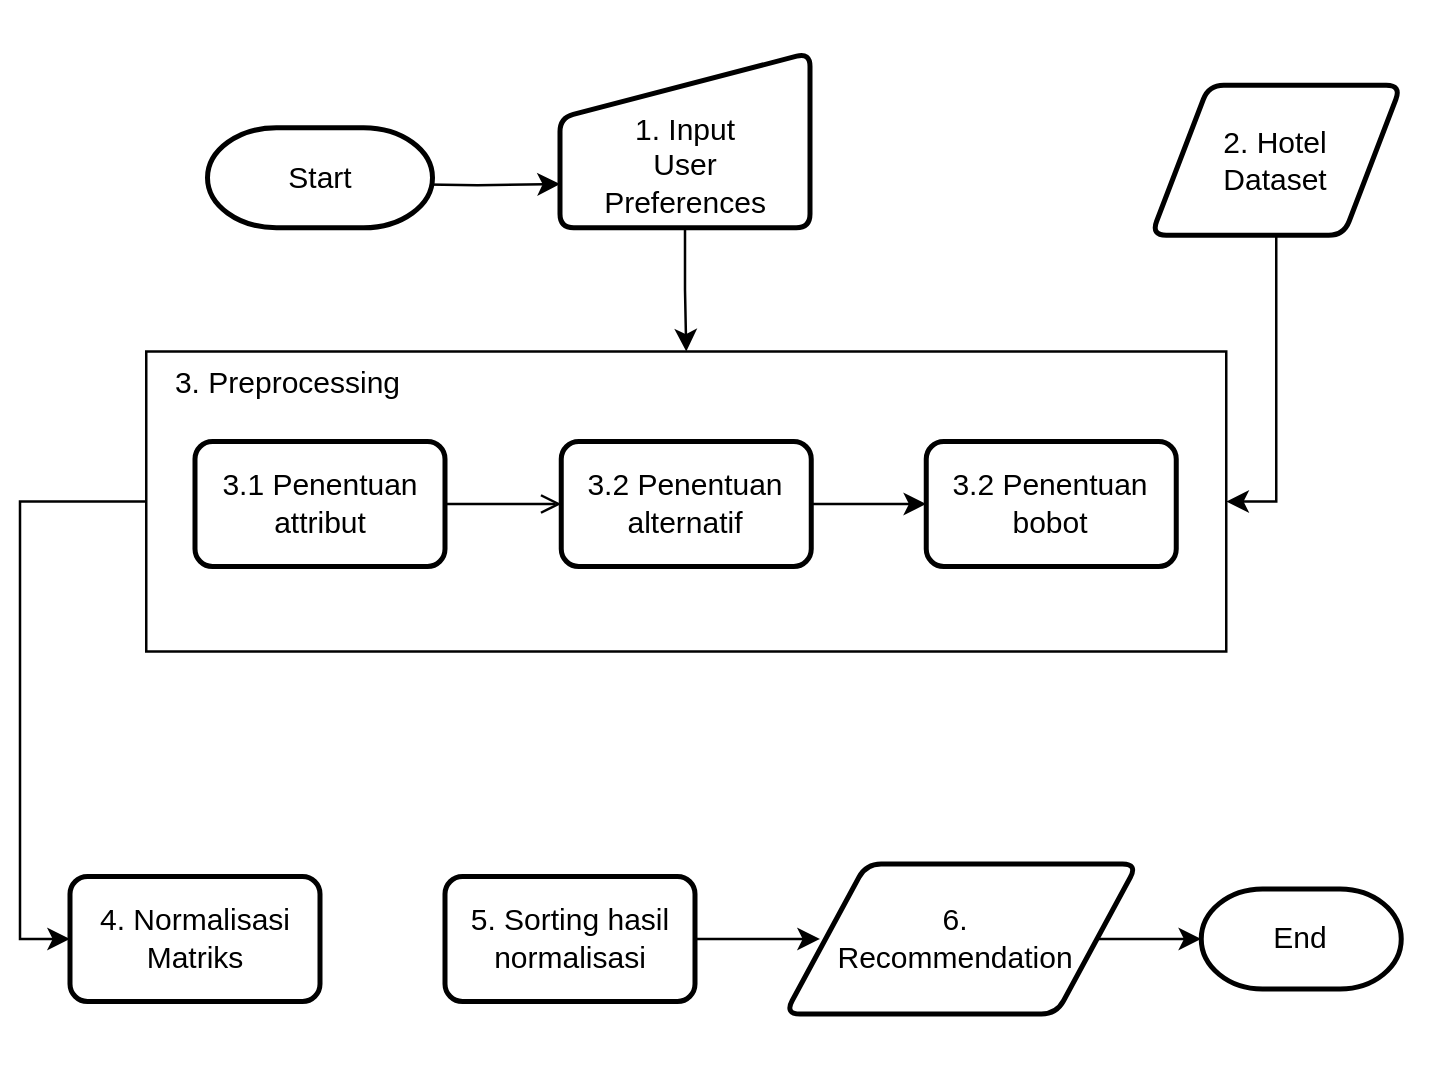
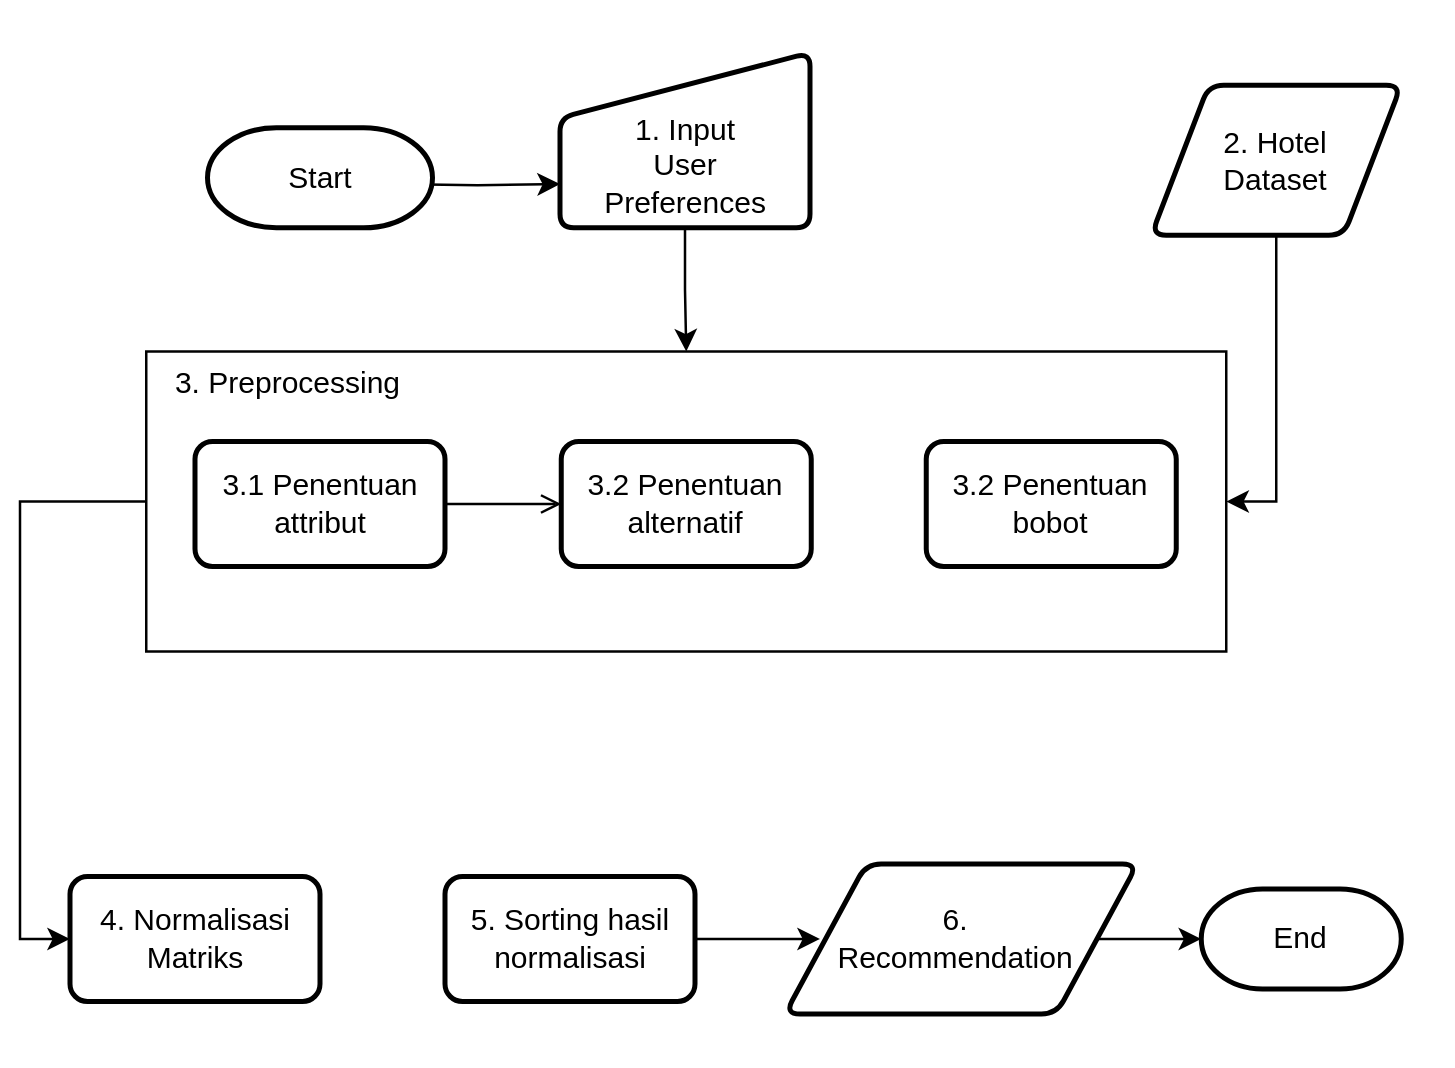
edge "3.2 Penentuan alternatif" -> "3.2 Penentuan bobot": removed
